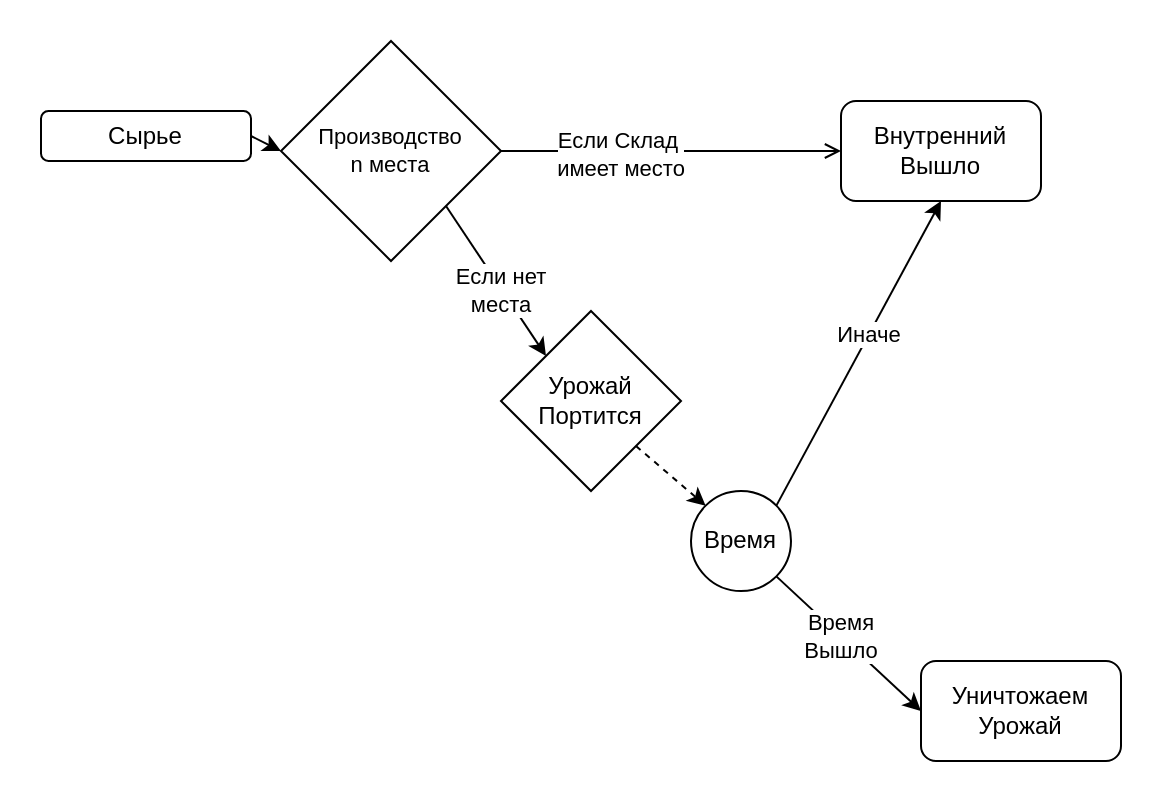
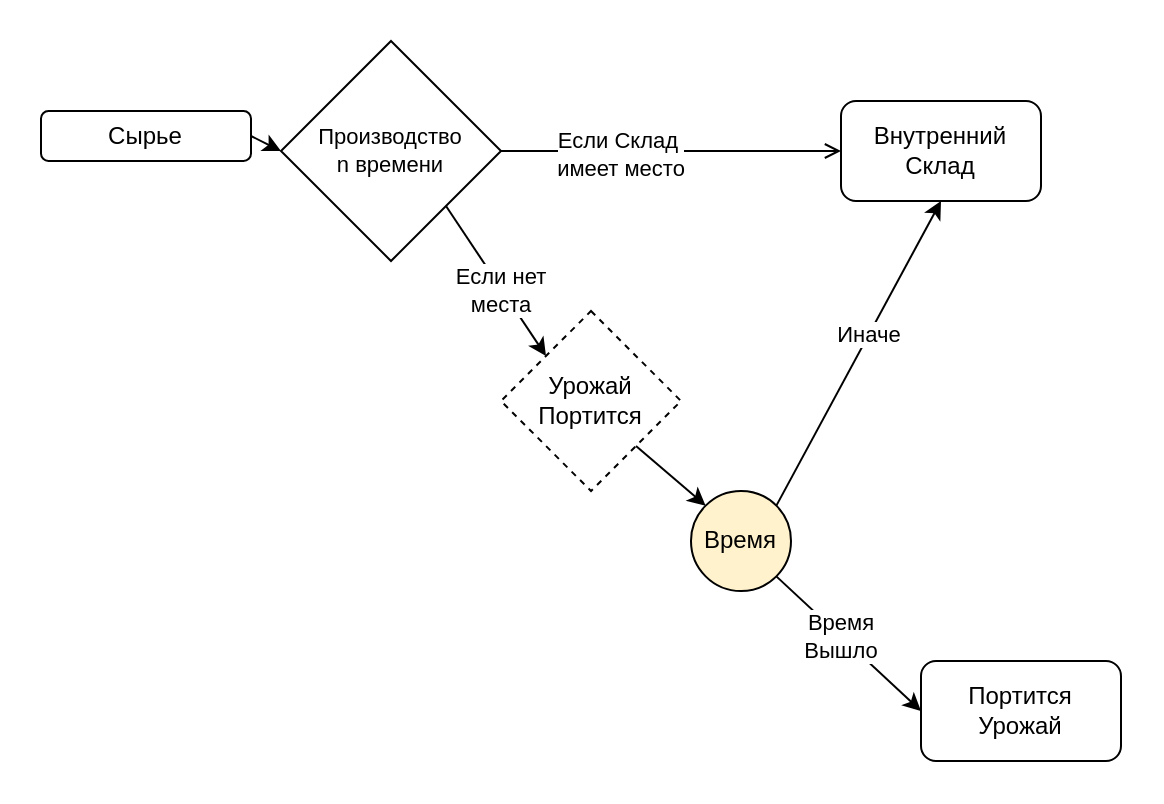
node "Производство n места": label "Производство n места" -> "Производство n времени"
node "Внутренний Вышло": label "Внутренний Вышло" -> "Внутренний Склад"
node "Урожай Портится": style solid -> dashed
edge "Урожай Портится" -> "Время": style dashed -> solid
node "Время": fillcolor #ffffff -> #fff2cc
node "Уничтожаем Урожай": label "Уничтожаем Урожай" -> "Портится Урожай"
